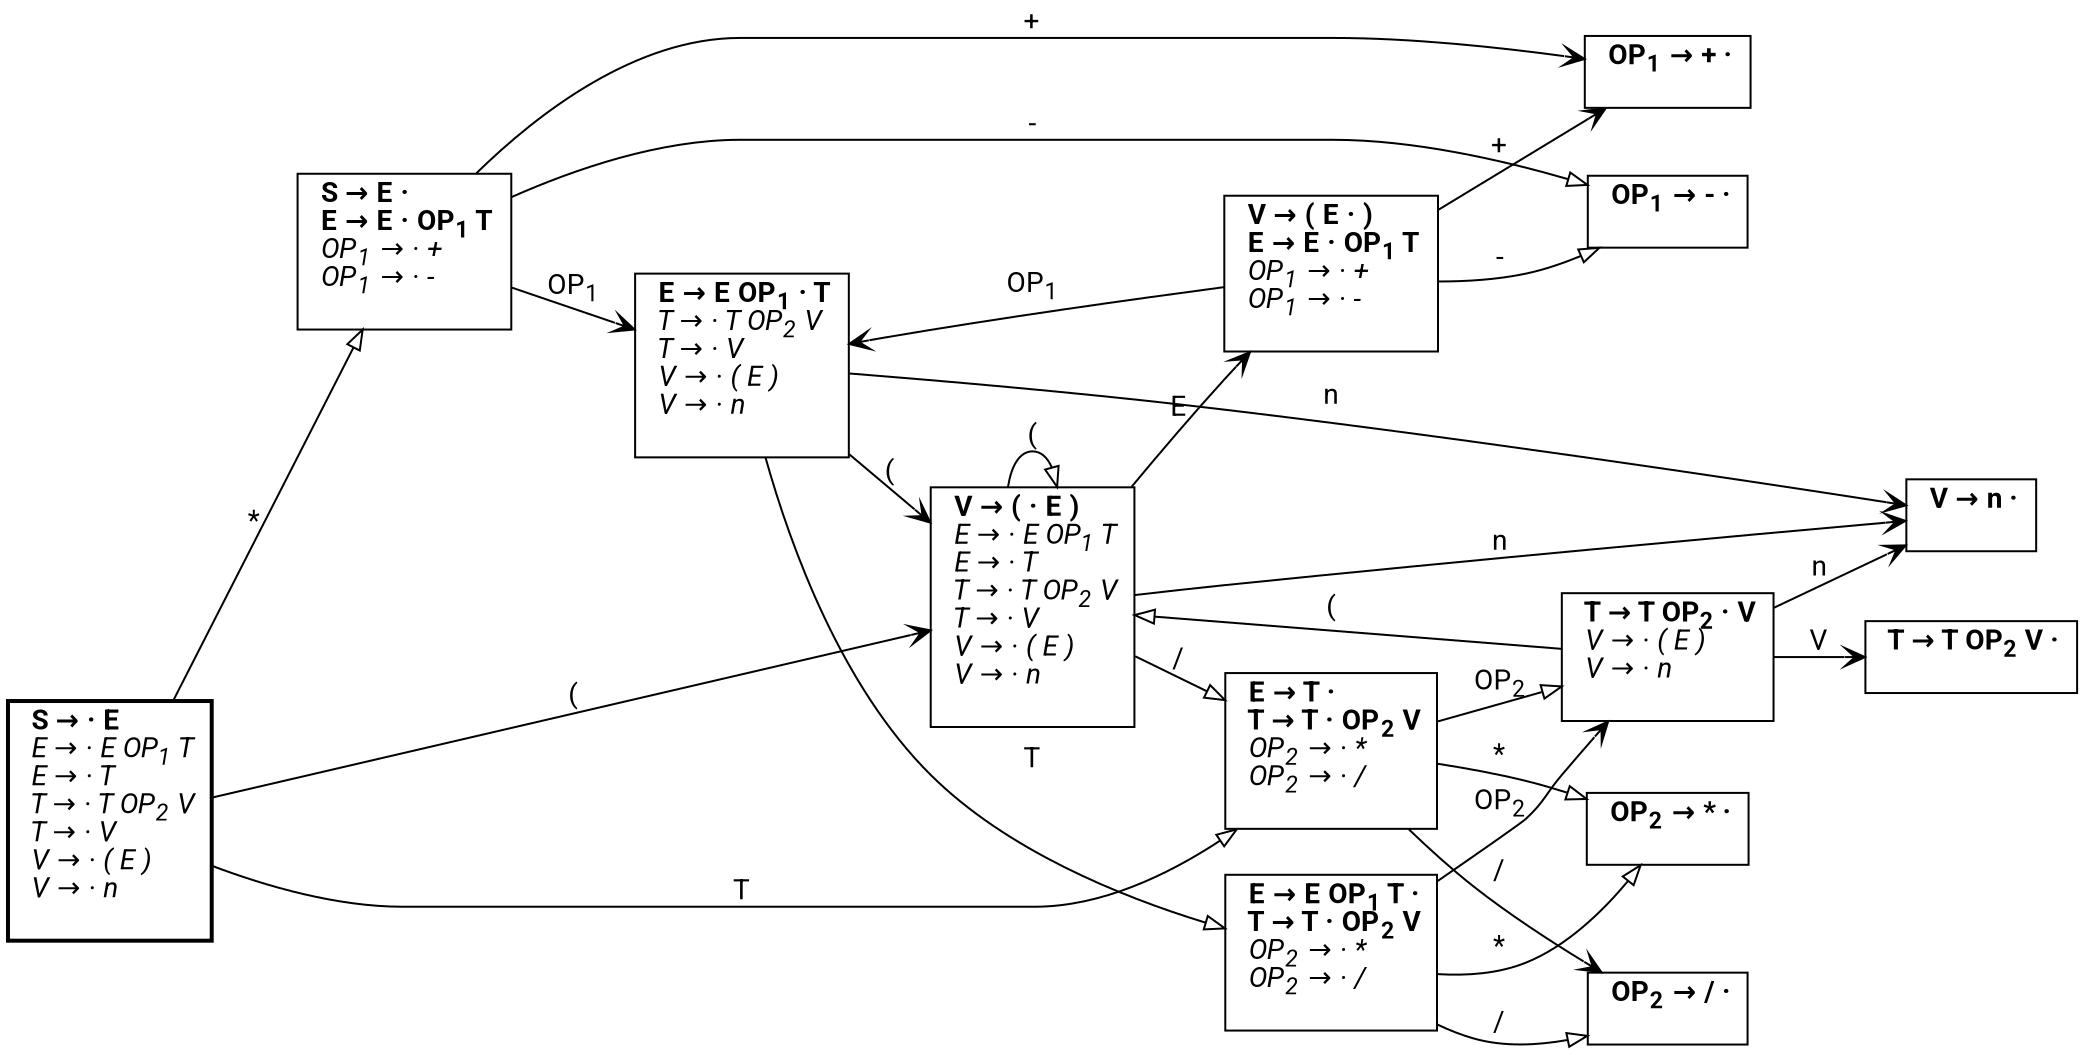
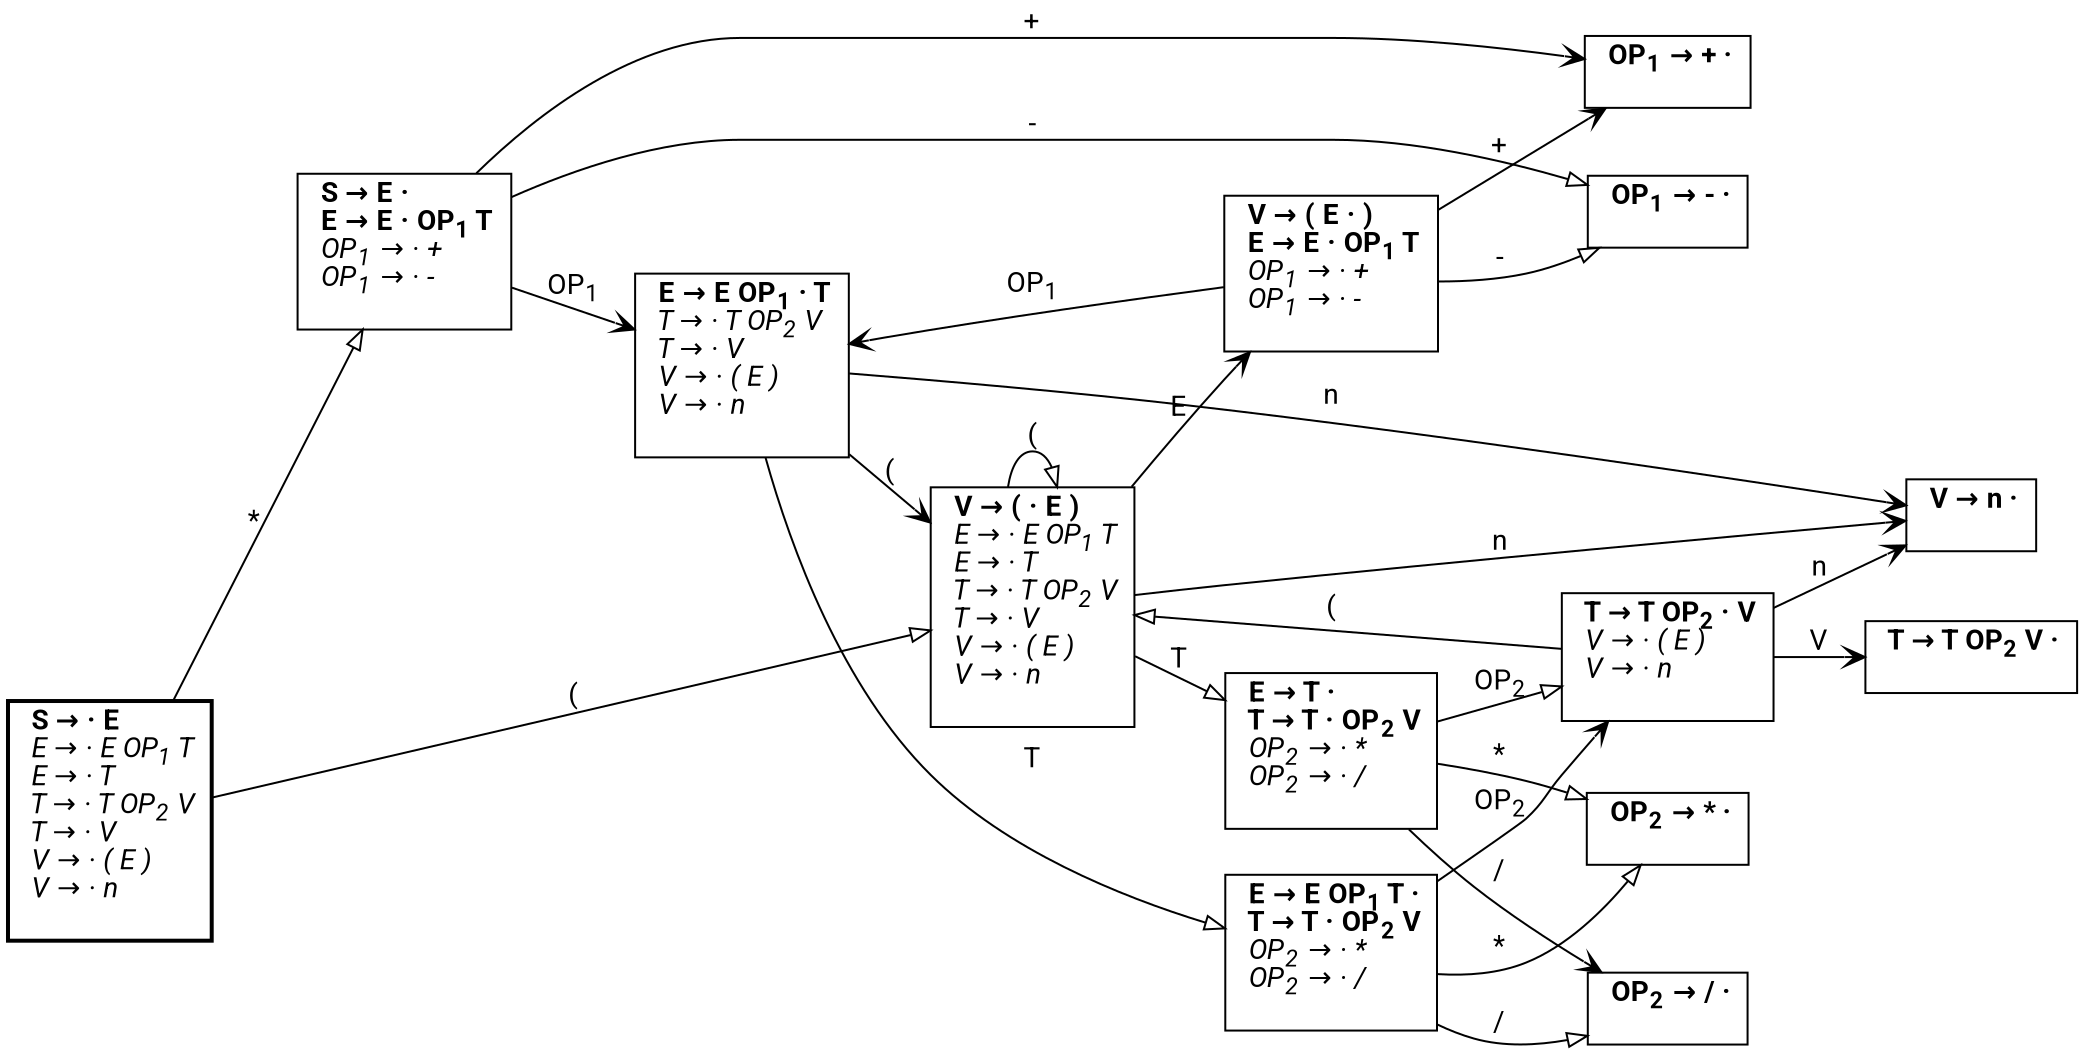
edge "V → ( · E )" -> "E → T ·": label "/" -> "T"
edge "S → · E" -> "V → ( · E )": arrowhead vee -> onormal
edge "S → · E" -> "E → T ·": removed, label "T"
